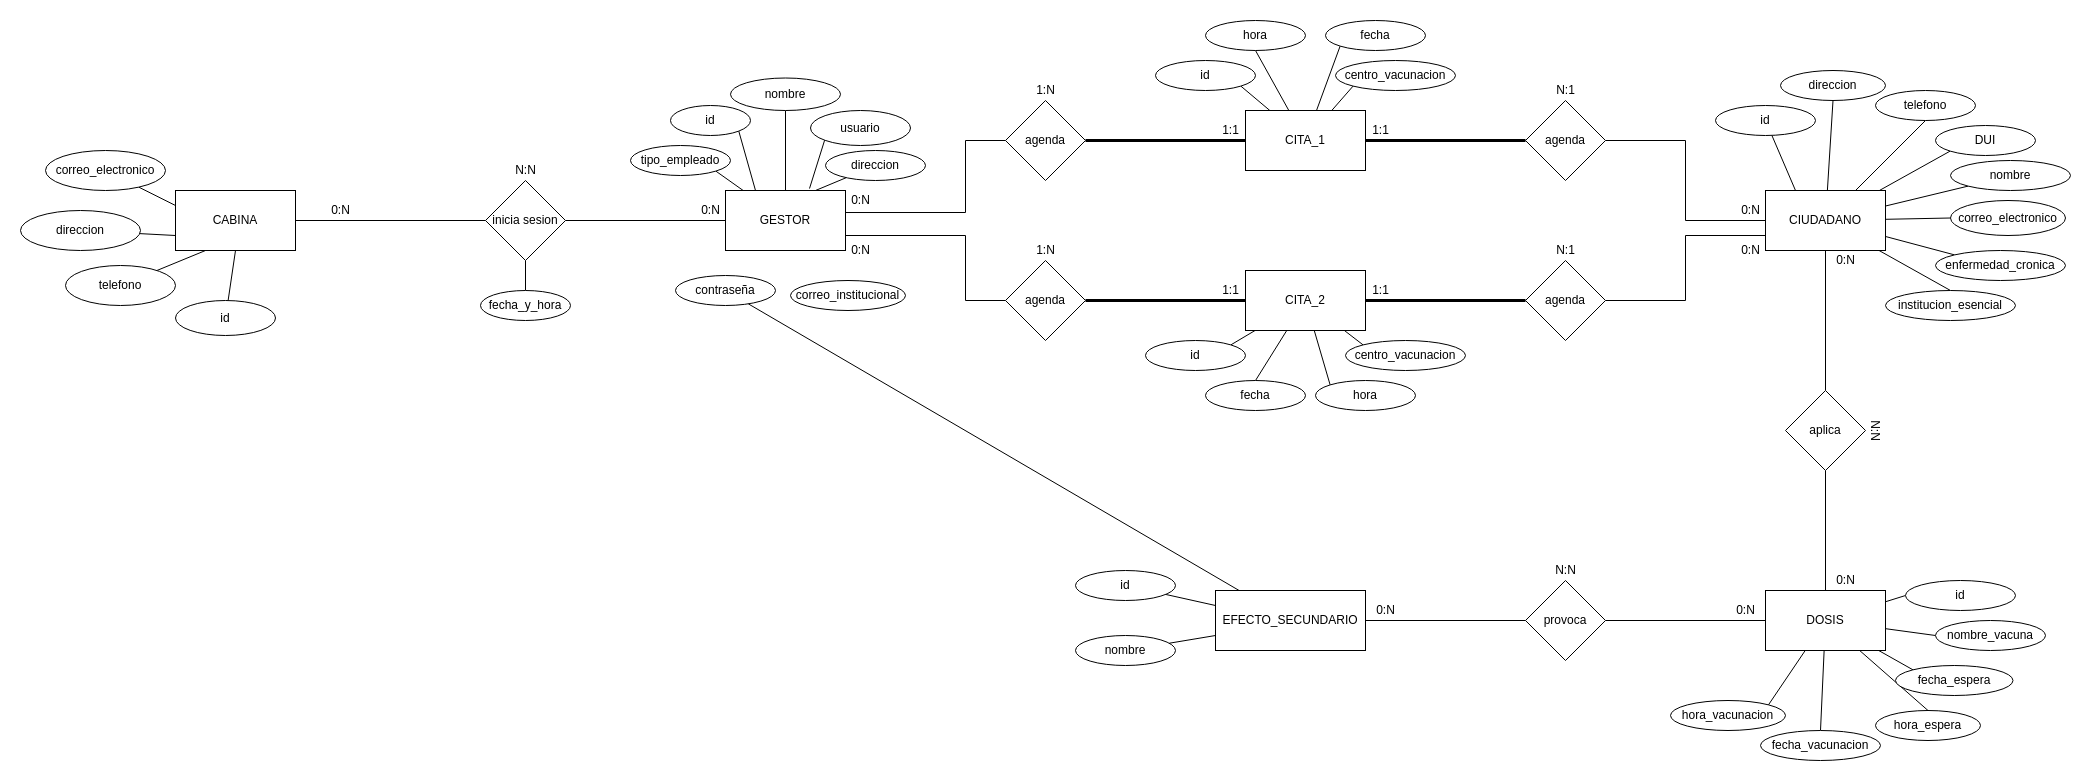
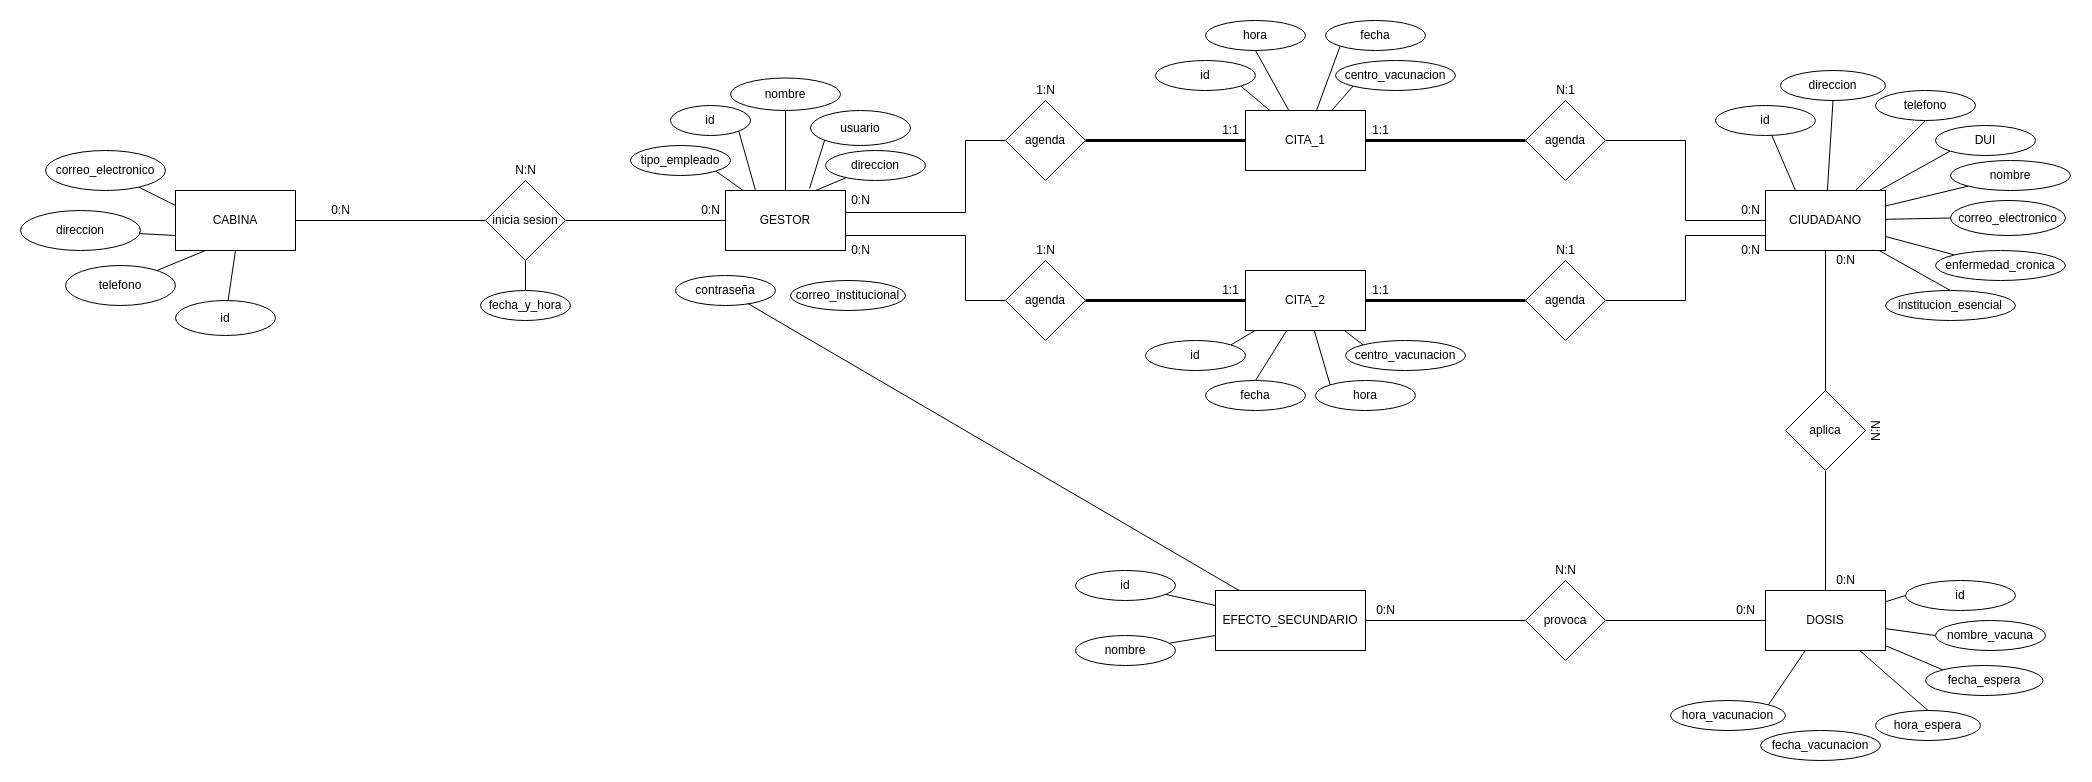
node "fecha_espera": moved (1954, 681) -> (1984, 681)
edge "DOSIS" -- "fecha_vacunacion": removed
